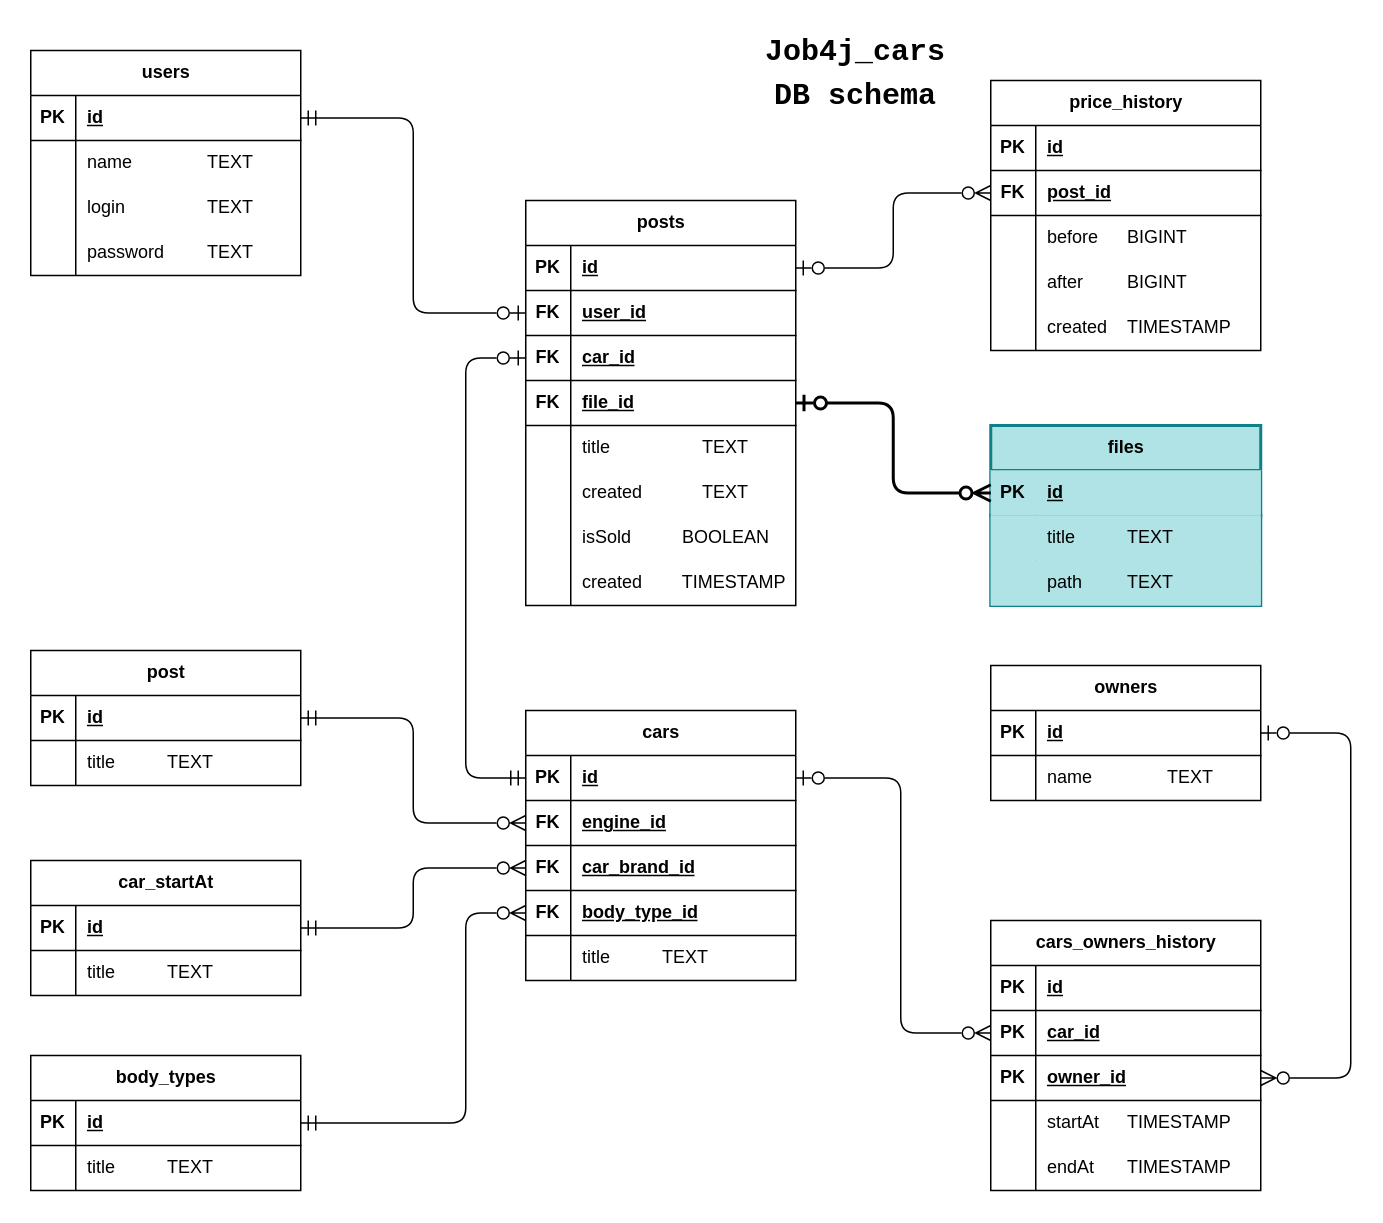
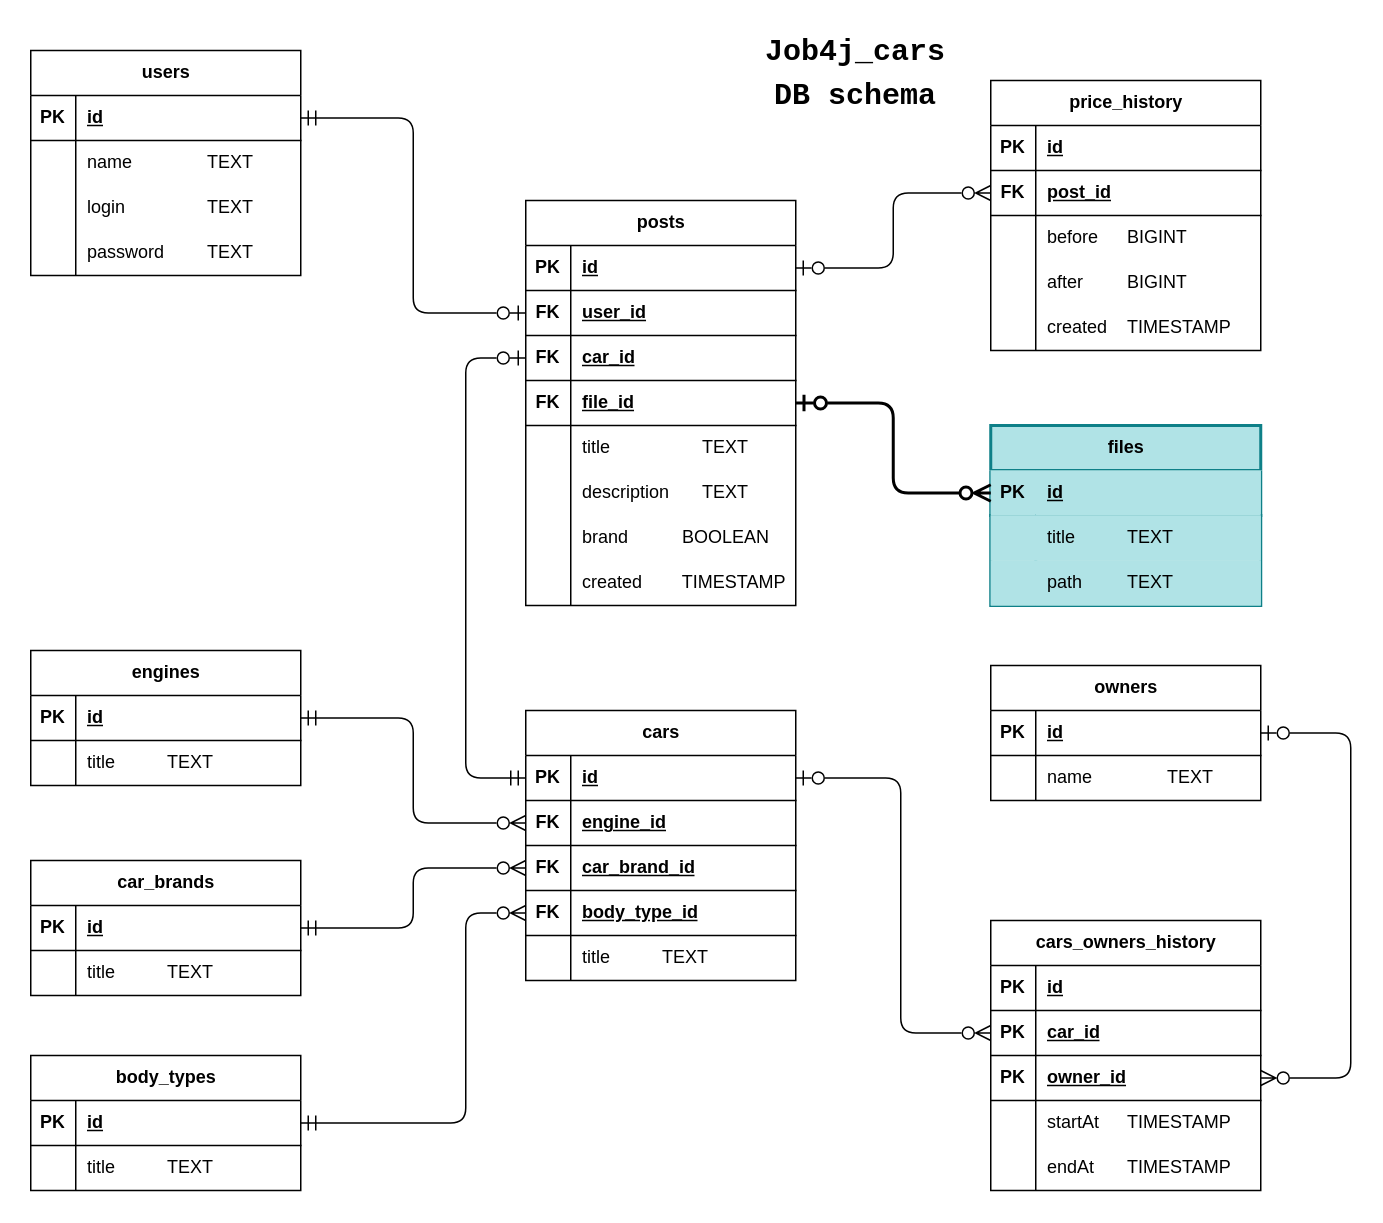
node "created TEXT": label "created TEXT" -> "description TEXT"
node "isSold BOOLEAN": label "isSold BOOLEAN" -> "brand BOOLEAN"
node "post": label "post" -> "engines"
node "car_startAt": label "car_startAt" -> "car_brands"
